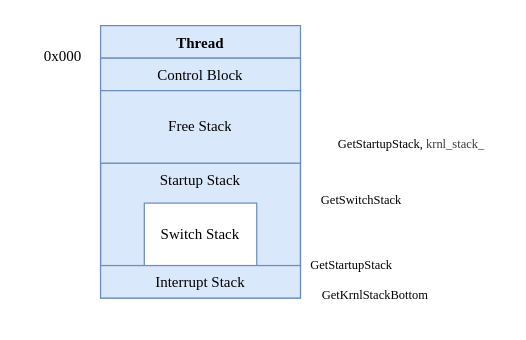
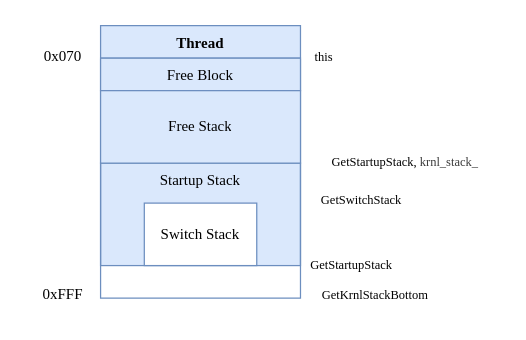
node "0x000": label "0x000" -> "0x070"
node "this": added
node "Control Block": label "Control Block" -> "Free Block"
node "GetStartupStack, krnl_stack_": moved (412, 143) -> (406, 162)
node "Interrupt Stack": removed
node "0xFFF": added
